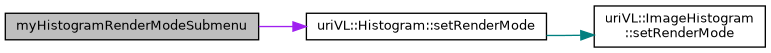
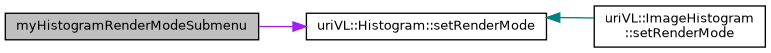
edge "uriVL::Histogram::setRenderMode" -> "uriVL::ImageHistogram ::setRenderMode": reversed
